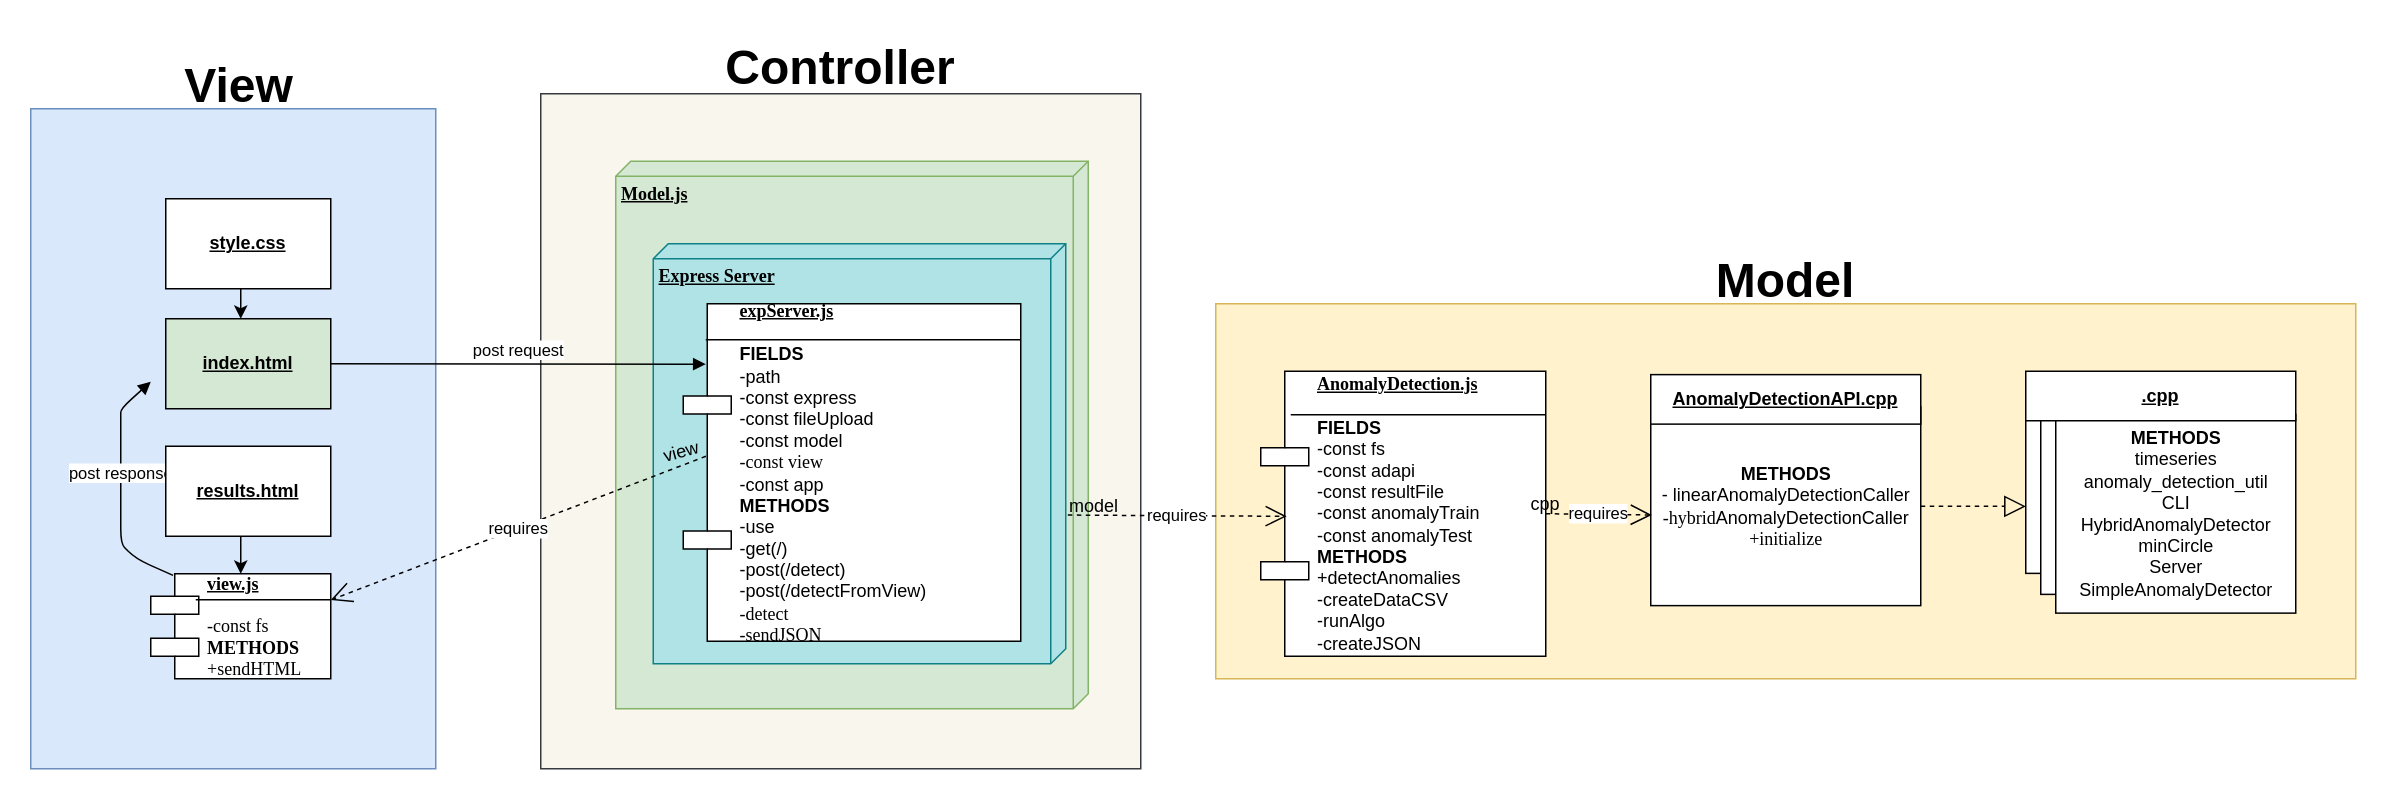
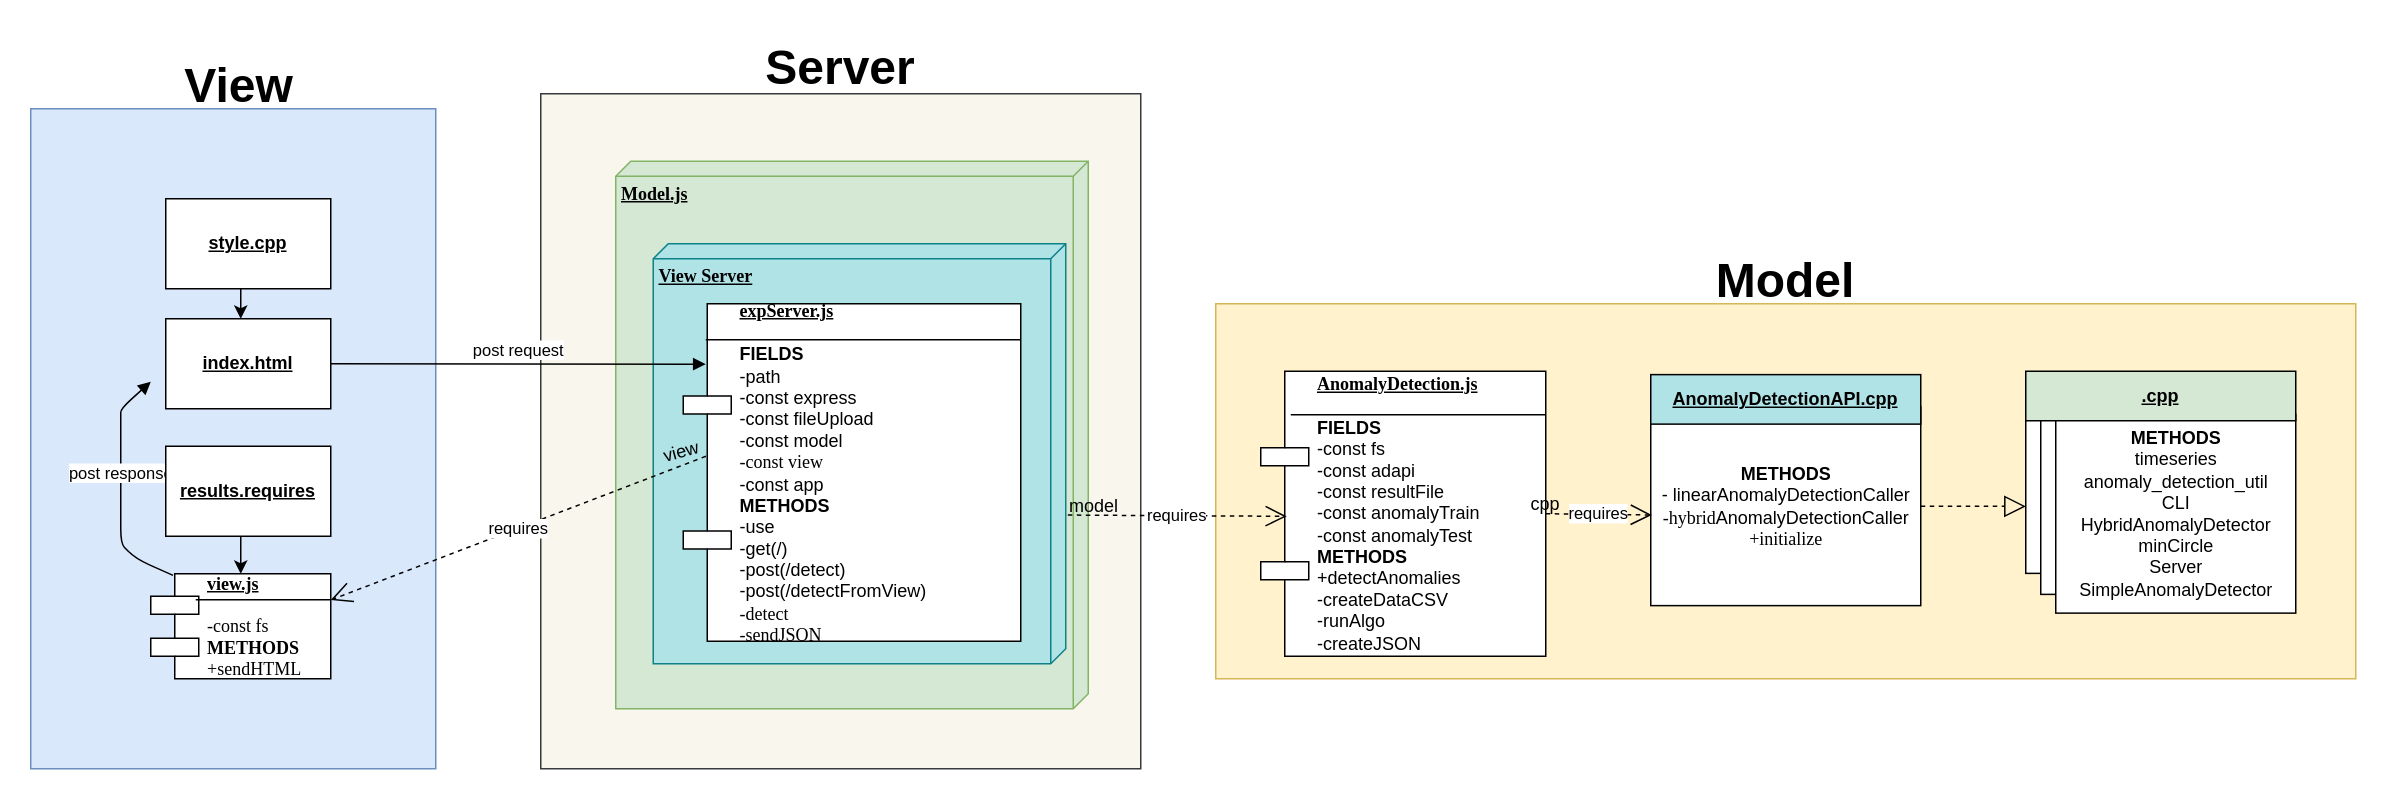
node "Controller": label "Controller" -> "Server"
node "style.css": label "style.css" -> "style.cpp"
node "Express Server": label "Express Server" -> "View Server"
node "index.html": fillcolor #d5e8d4 -> #ffffff
node ".cpp": fillcolor #ffffff -> #d5e8d4
node "AnomalyDetectionAPI.cpp": fillcolor #ffffff -> #b0e3e6
node "results.html": label "results.html" -> "results.requires"
